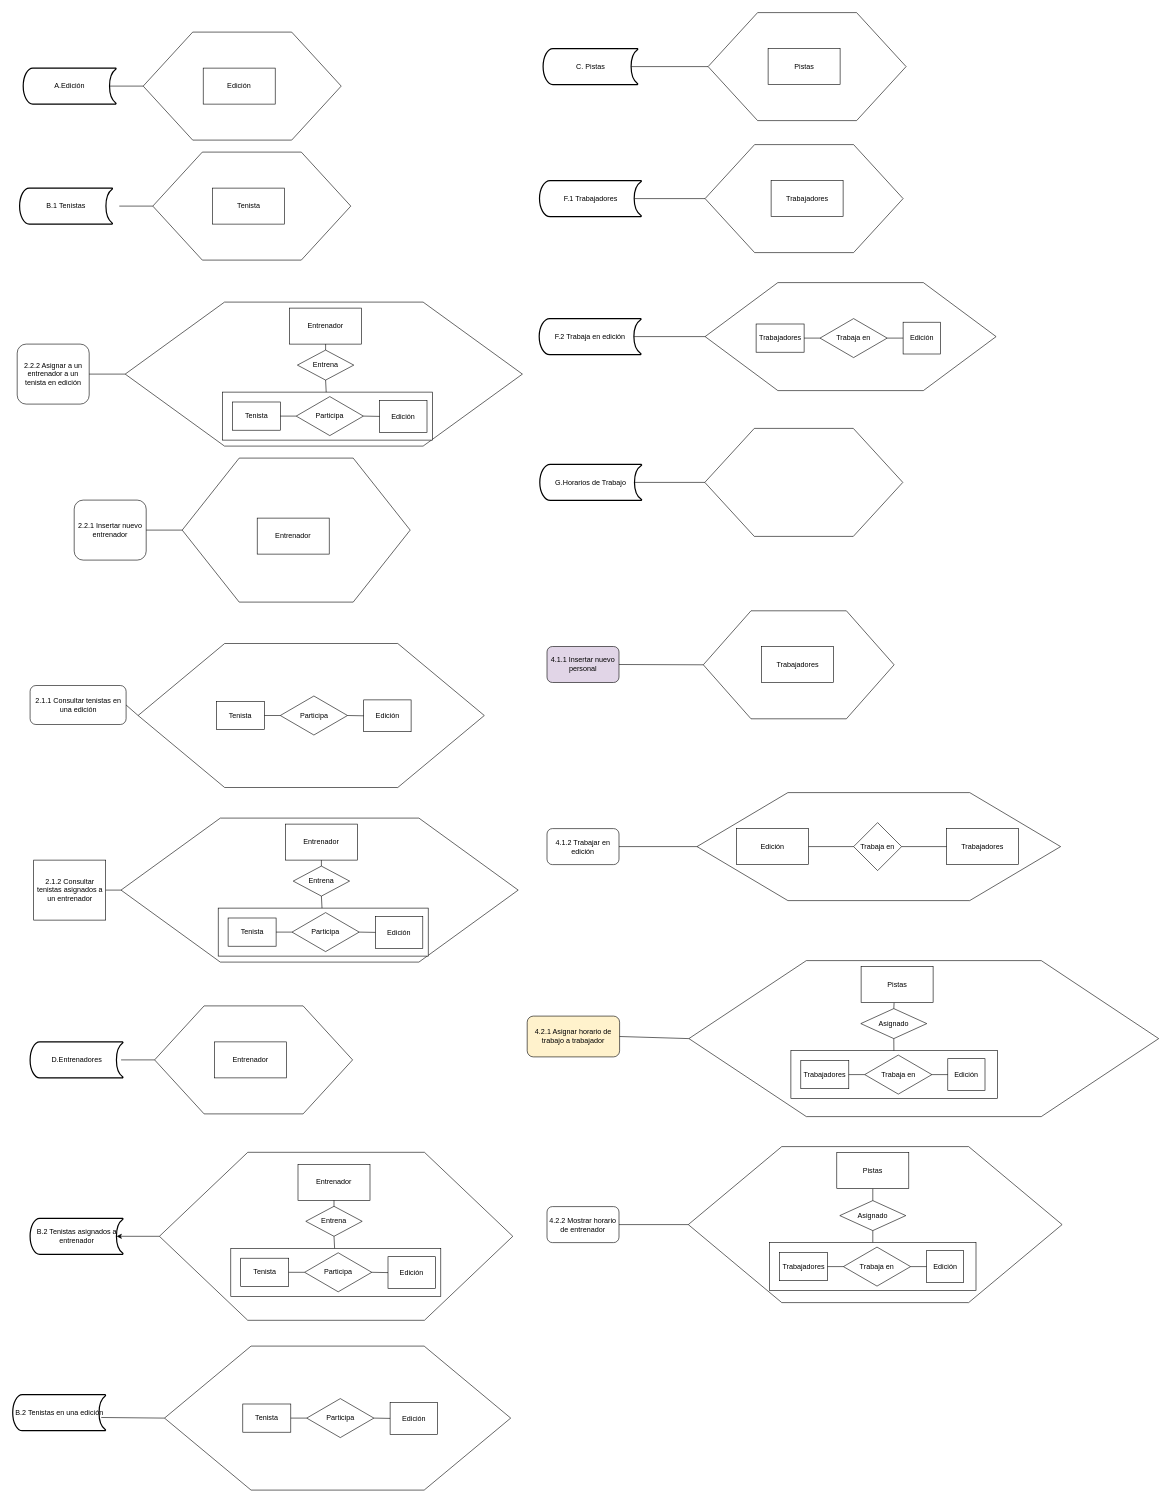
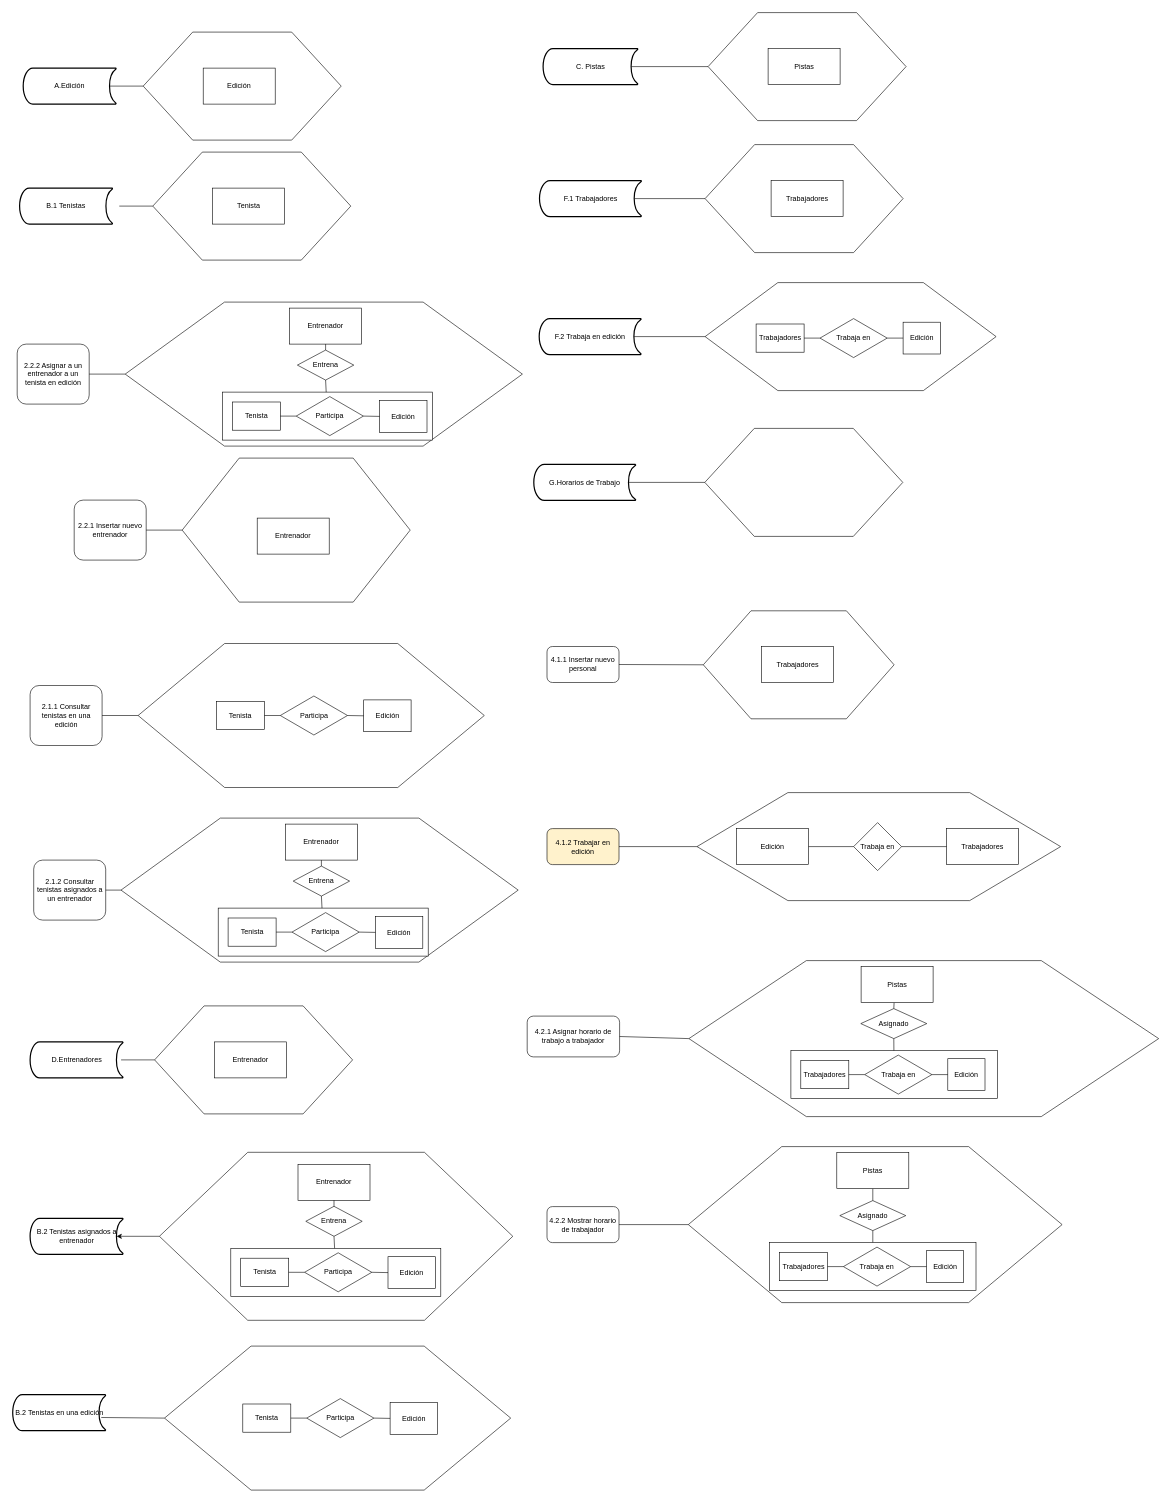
node "G.Horarios de Trabajo": moved (591, 482) -> (585, 482)
node "4.1.1 Insertar nuevo personal": fillcolor #e1d5e7 -> #ffffff
node "2.1.1 Consultar tenistas en una edición": size 96x39 -> 72x60
node "4.1.2 Trabajar en edición": fillcolor #ffffff -> #fff2cc
node "2.1.2 Consultar tenistas asignados a un entrenador": shape rectangle -> rounded rectangle
node "4.2.1 Asignar horario de trabajo a trabajador": fillcolor #fff2cc -> #ffffff
node "4.2.2 Mostrar horario de entrenador": label "4.2.2 Mostrar horario de entrenador" -> "4.2.2 Mostrar horario de trabajador"
